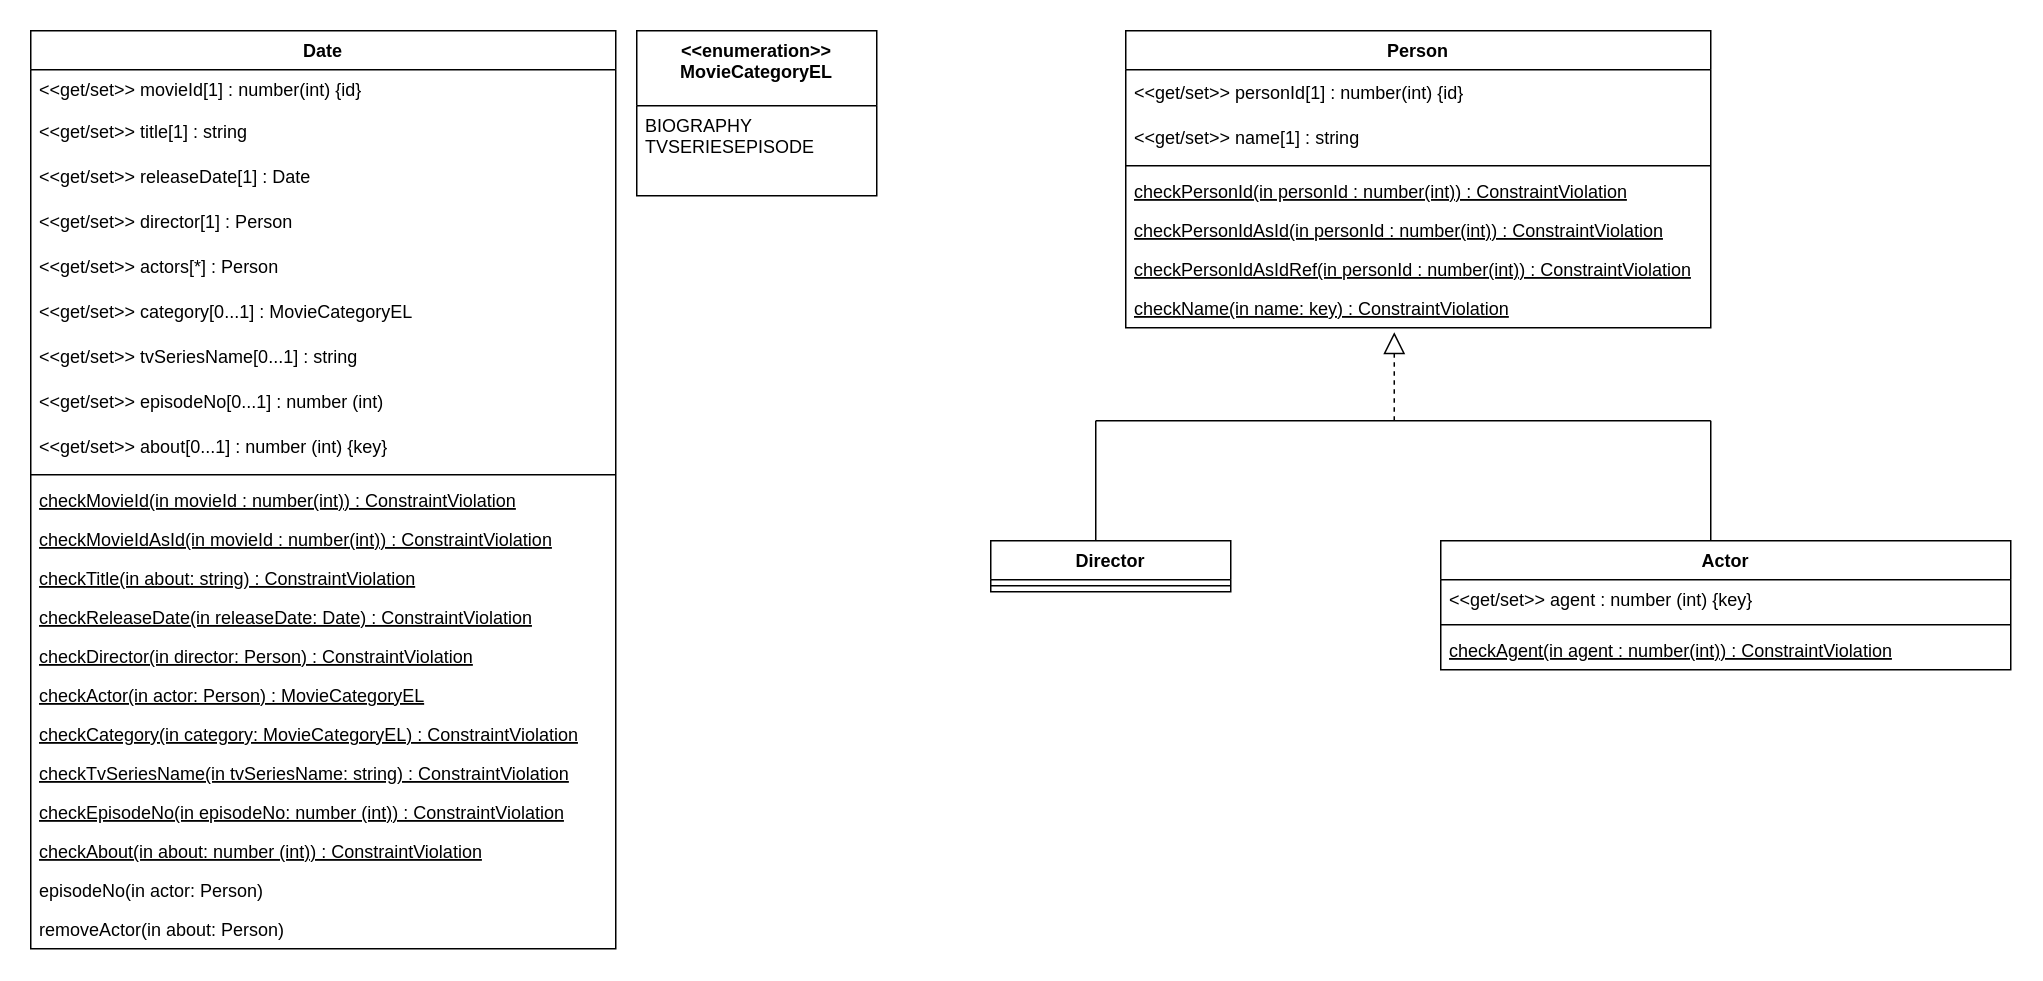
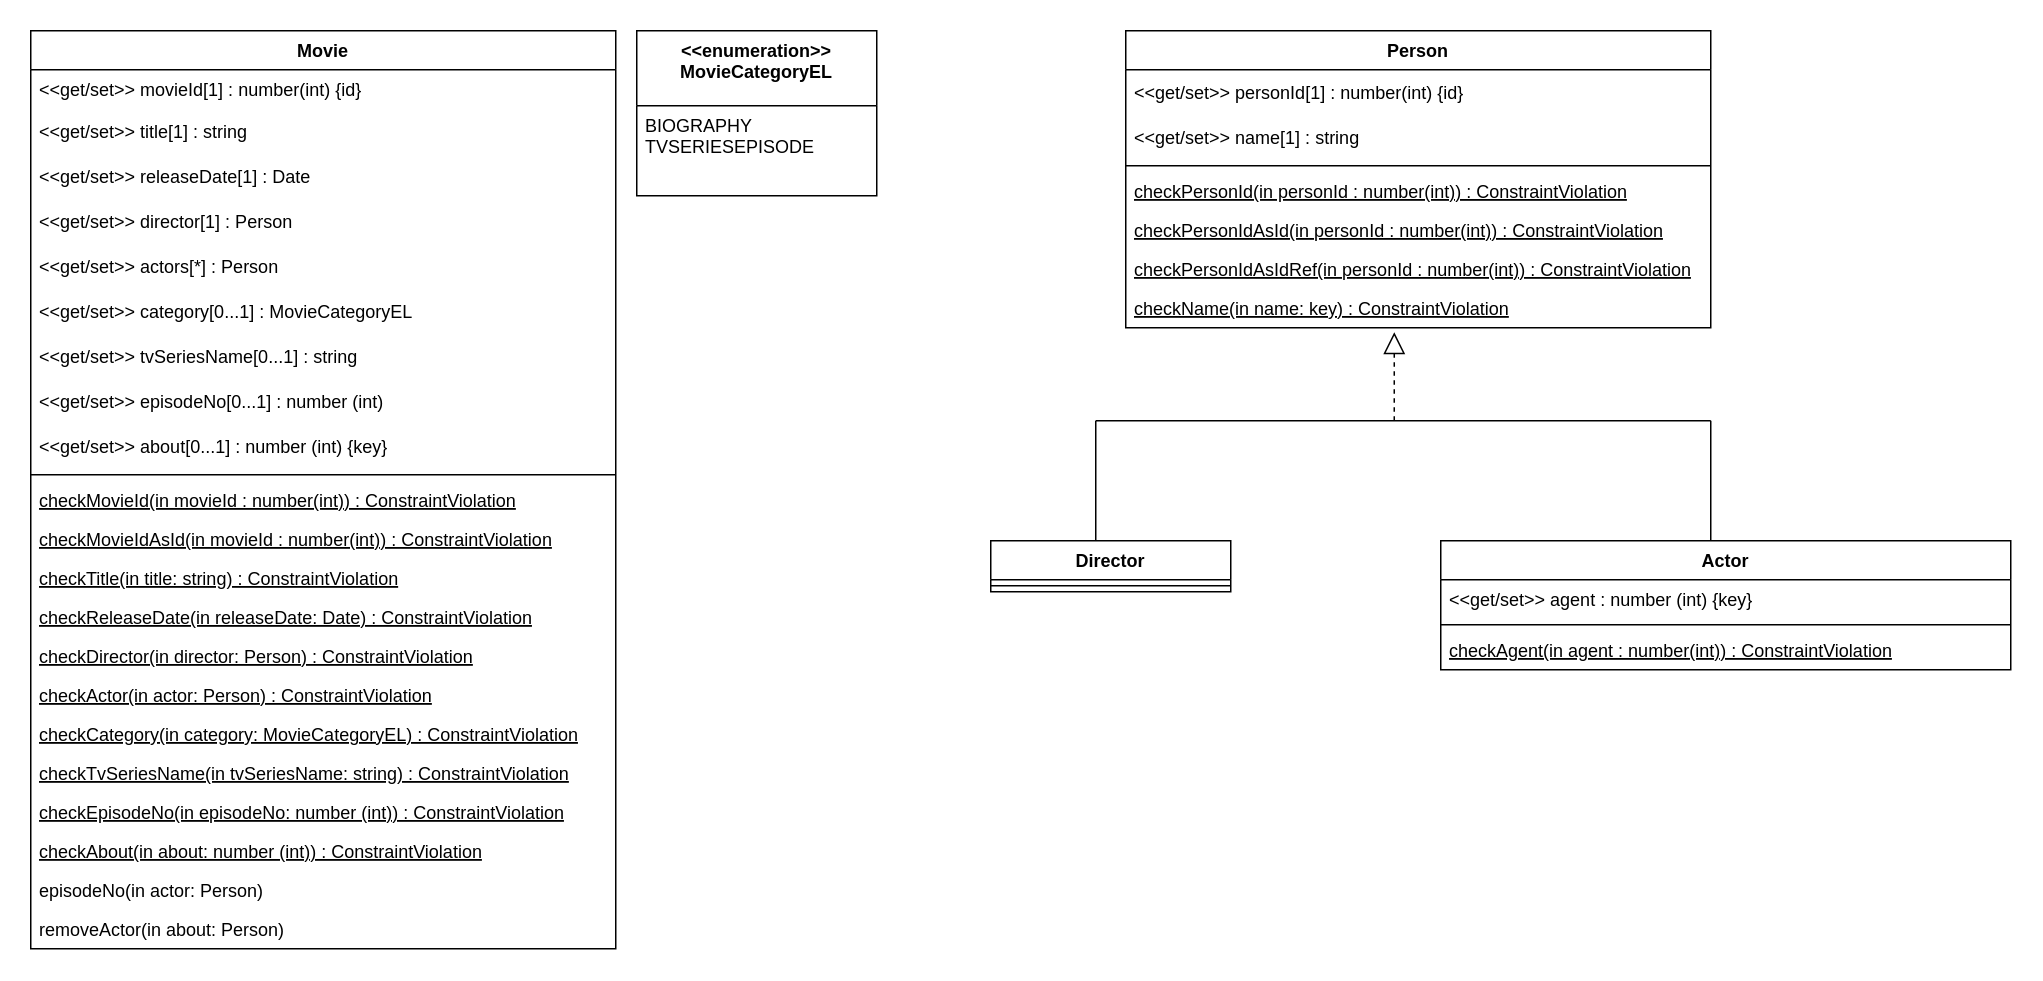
node "Date": label "Date" -> "Movie"
node "checkTitle(in about: string) : ConstraintViolation": label "checkTitle(in about: string) : ConstraintViolation" -> "checkTitle(in title: string) : ConstraintViolation"
node "checkActor(in actor: Person) : MovieCategoryEL": label "checkActor(in actor: Person) : MovieCategoryEL" -> "checkActor(in actor: Person) : ConstraintViolation"
